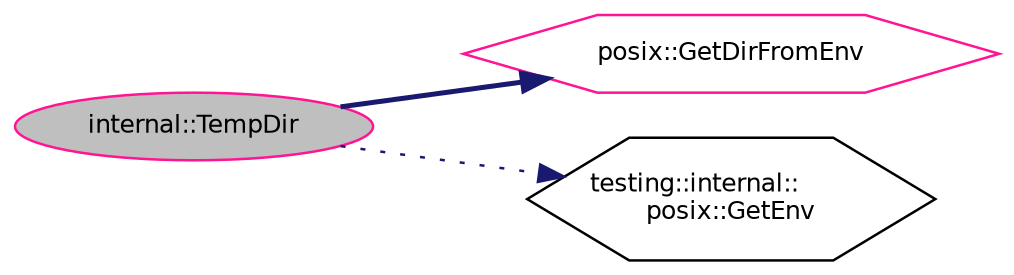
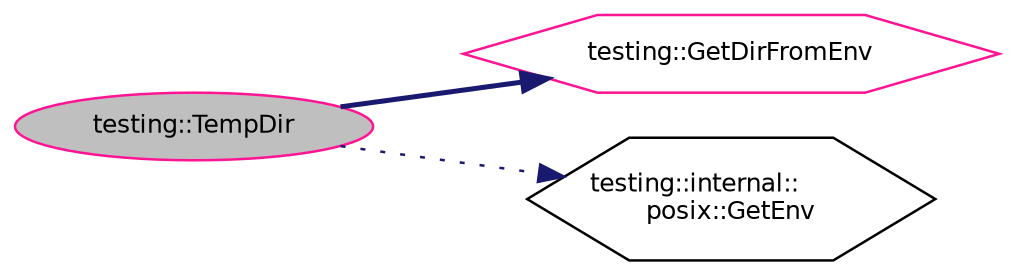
node "posix::GetDirFromEnv": label "posix::GetDirFromEnv" -> "testing::GetDirFromEnv"
node "internal::TempDir": label "internal::TempDir" -> "testing::TempDir"
